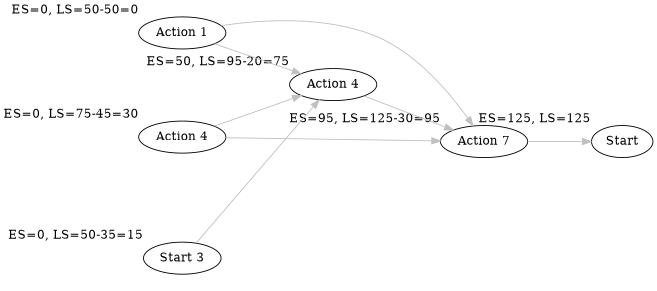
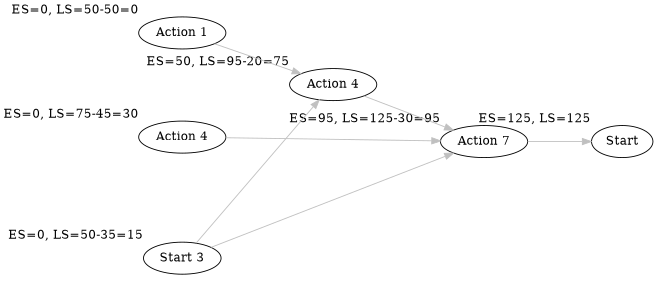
edge "Action 1 ES=0, LS=50-50=0" -> "Action 7 ES=95, LS=125-30=95": now "Start 3 ES=0, LS=50-35=15" -> "Action 7 ES=95, LS=125-30=95"
edge "Action 4 ES=0, LS=75-45=30" -> "Action 4 ES=50, LS=95-20=75": removed
